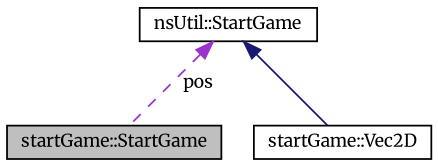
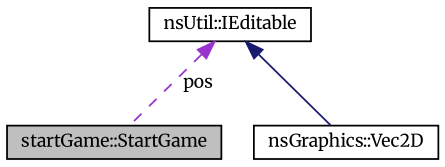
node "nsUtil::StartGame": label "nsUtil::StartGame" -> "nsUtil::IEditable"
node "startGame::Vec2D": label "startGame::Vec2D" -> "nsGraphics::Vec2D"
